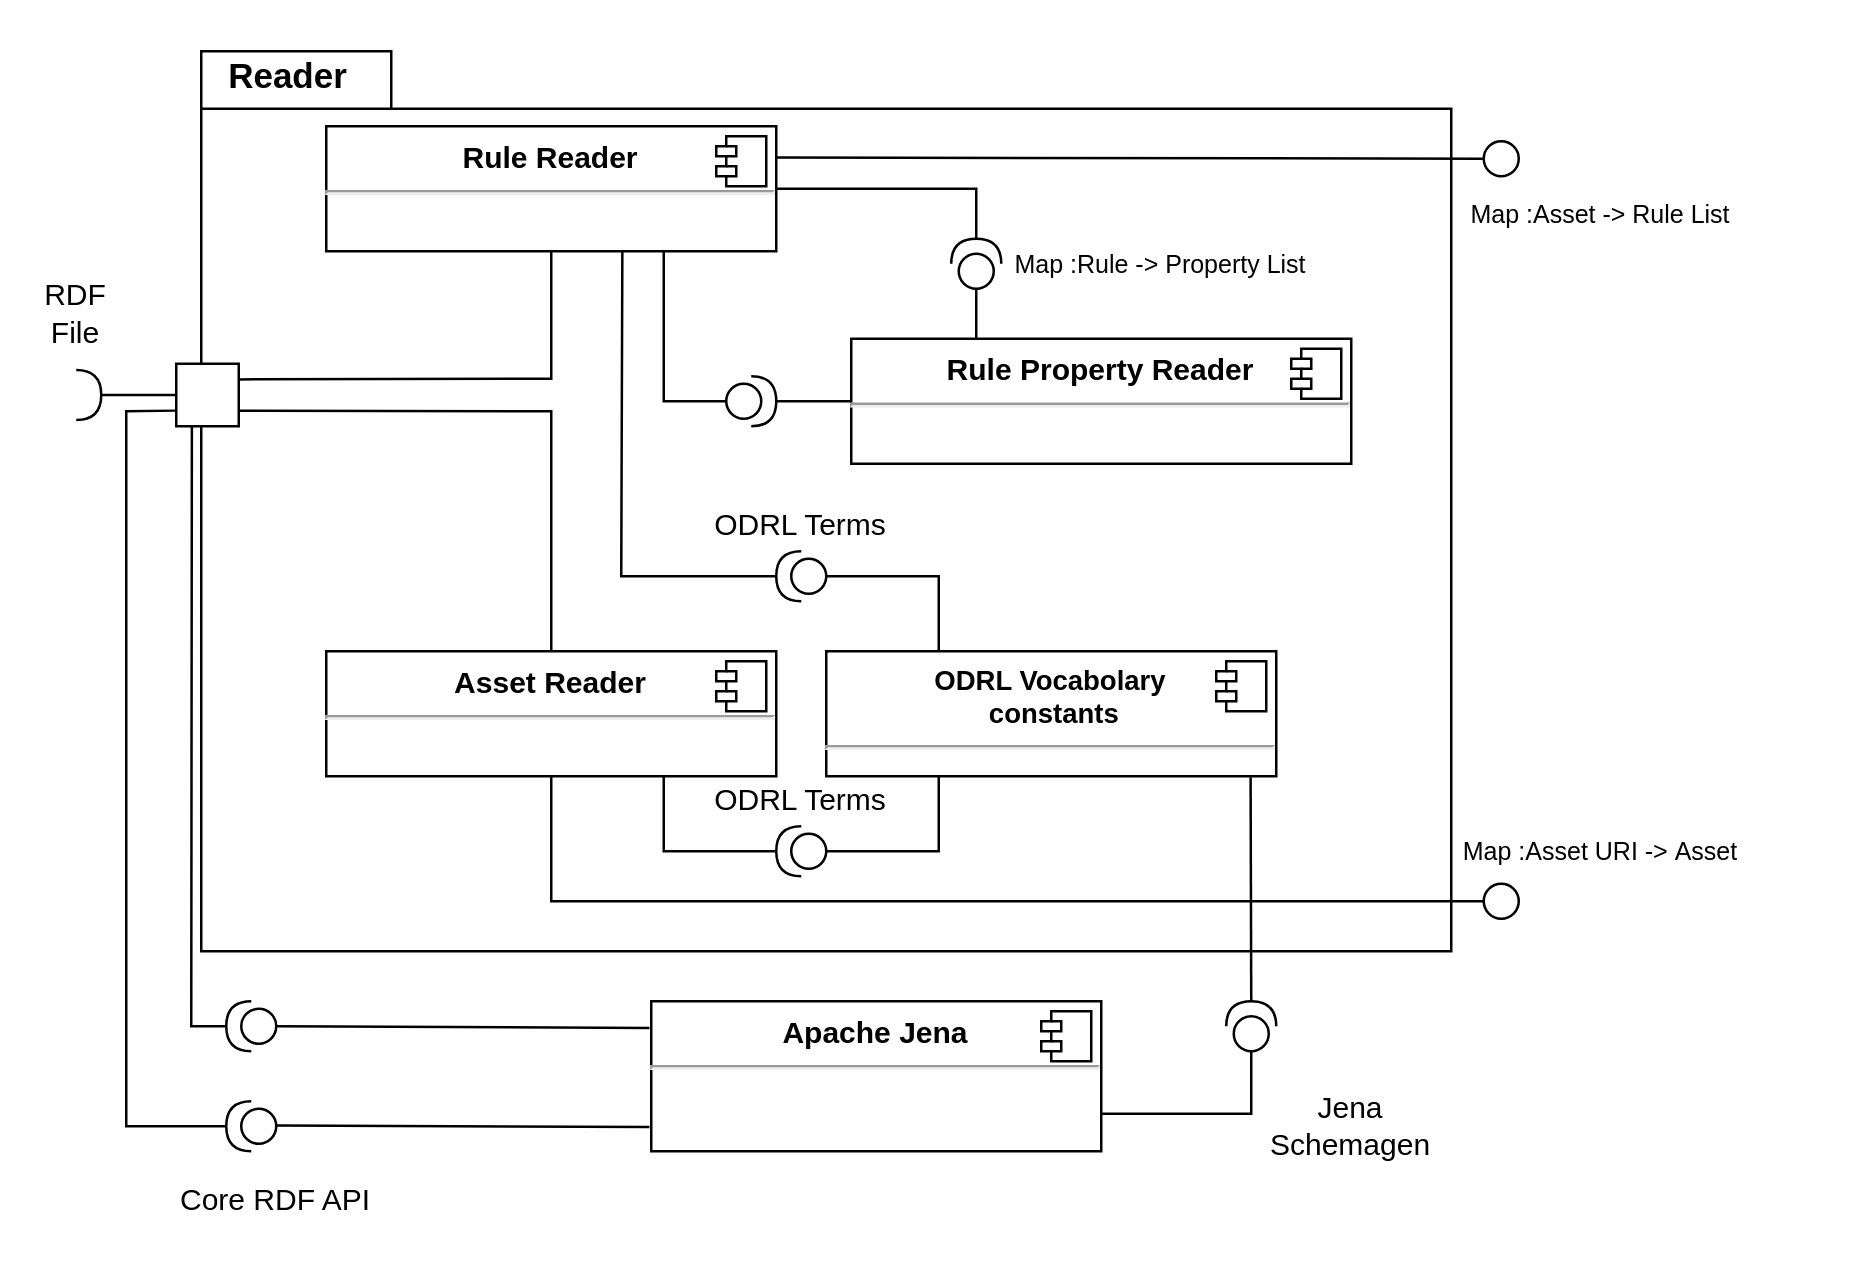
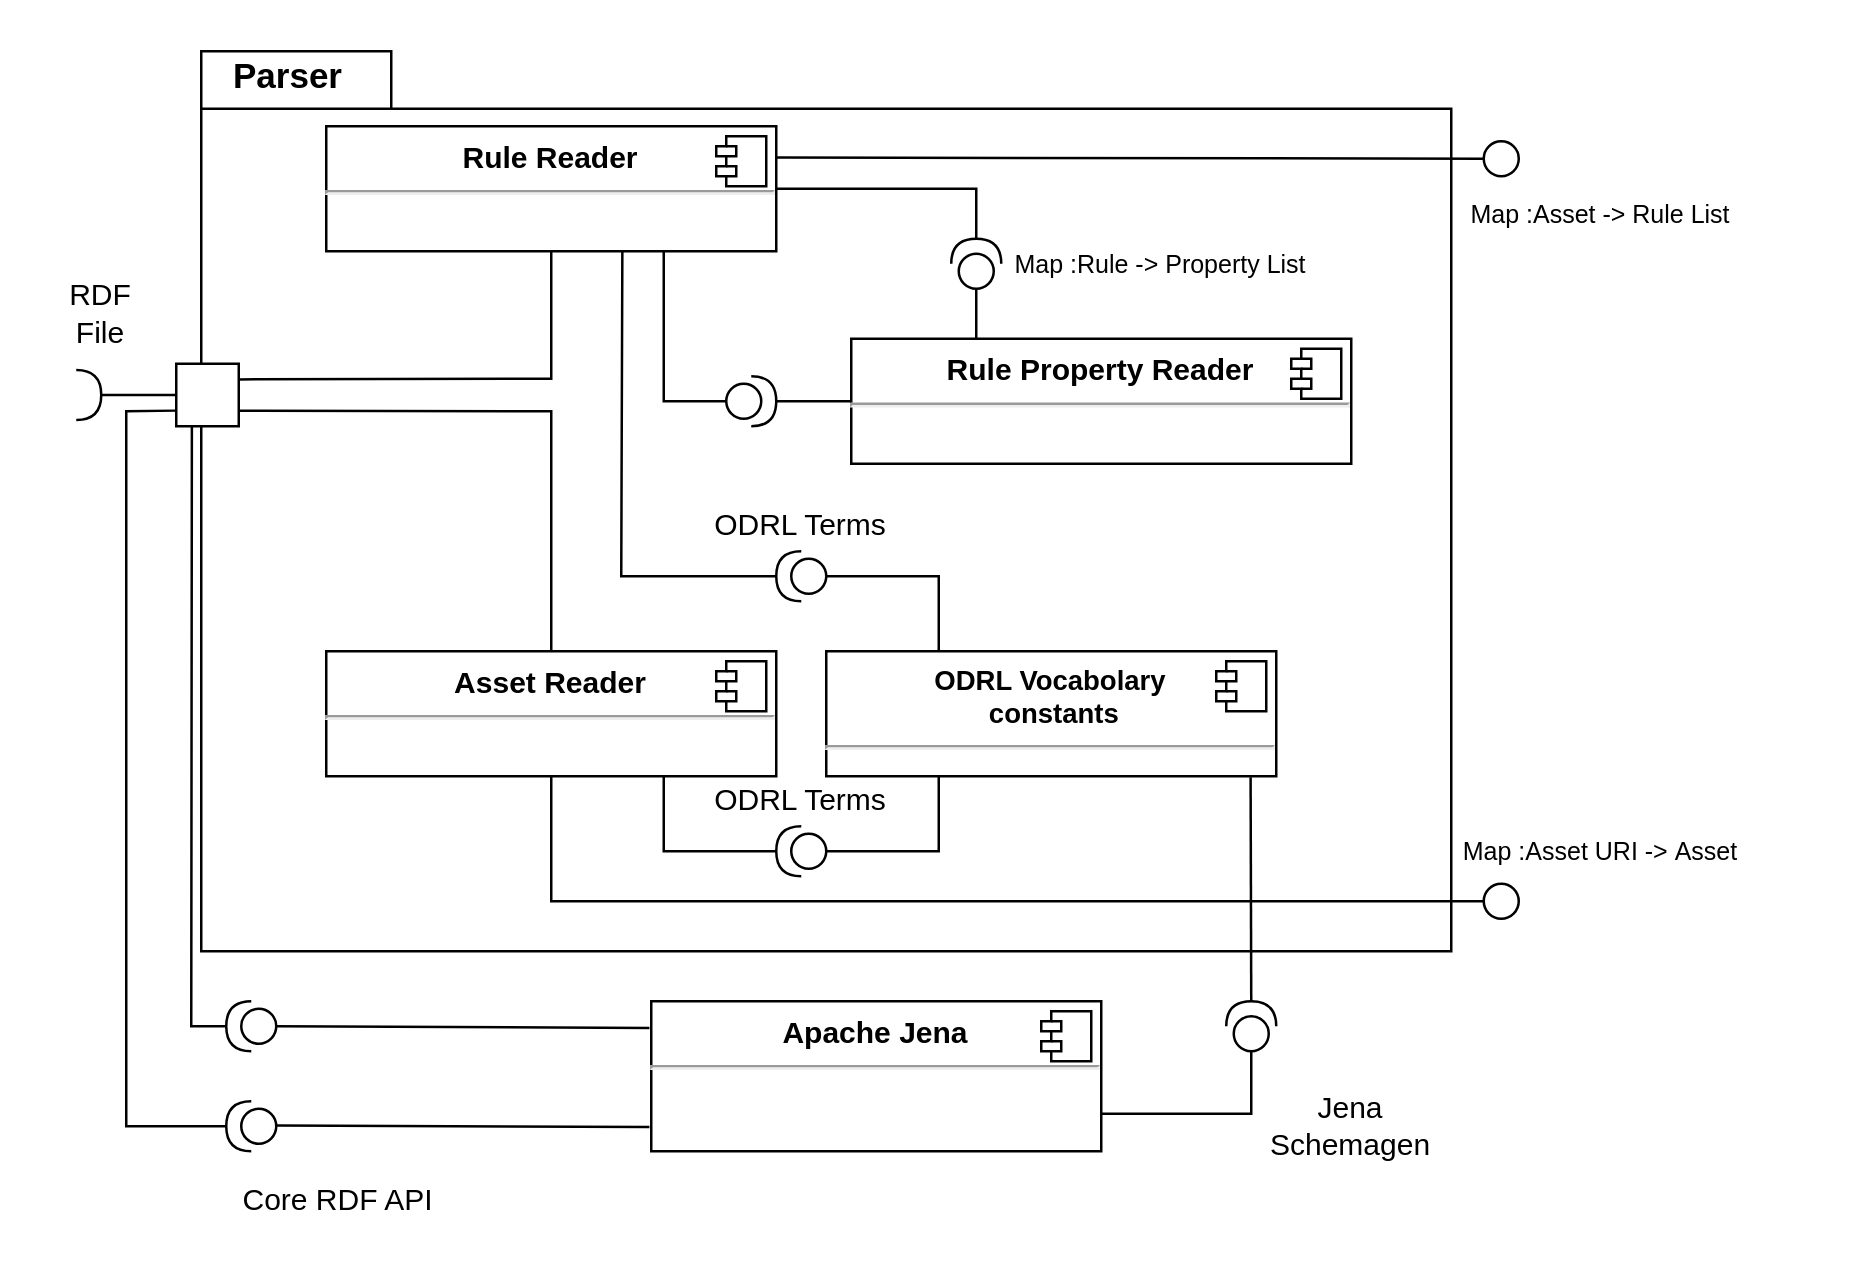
node "Reader": label "Reader" -> "Parser"
node "RDF File": moved (76, 314) -> (101, 314)
node "Core RDF API": moved (276, 1201) -> (339, 1201)
